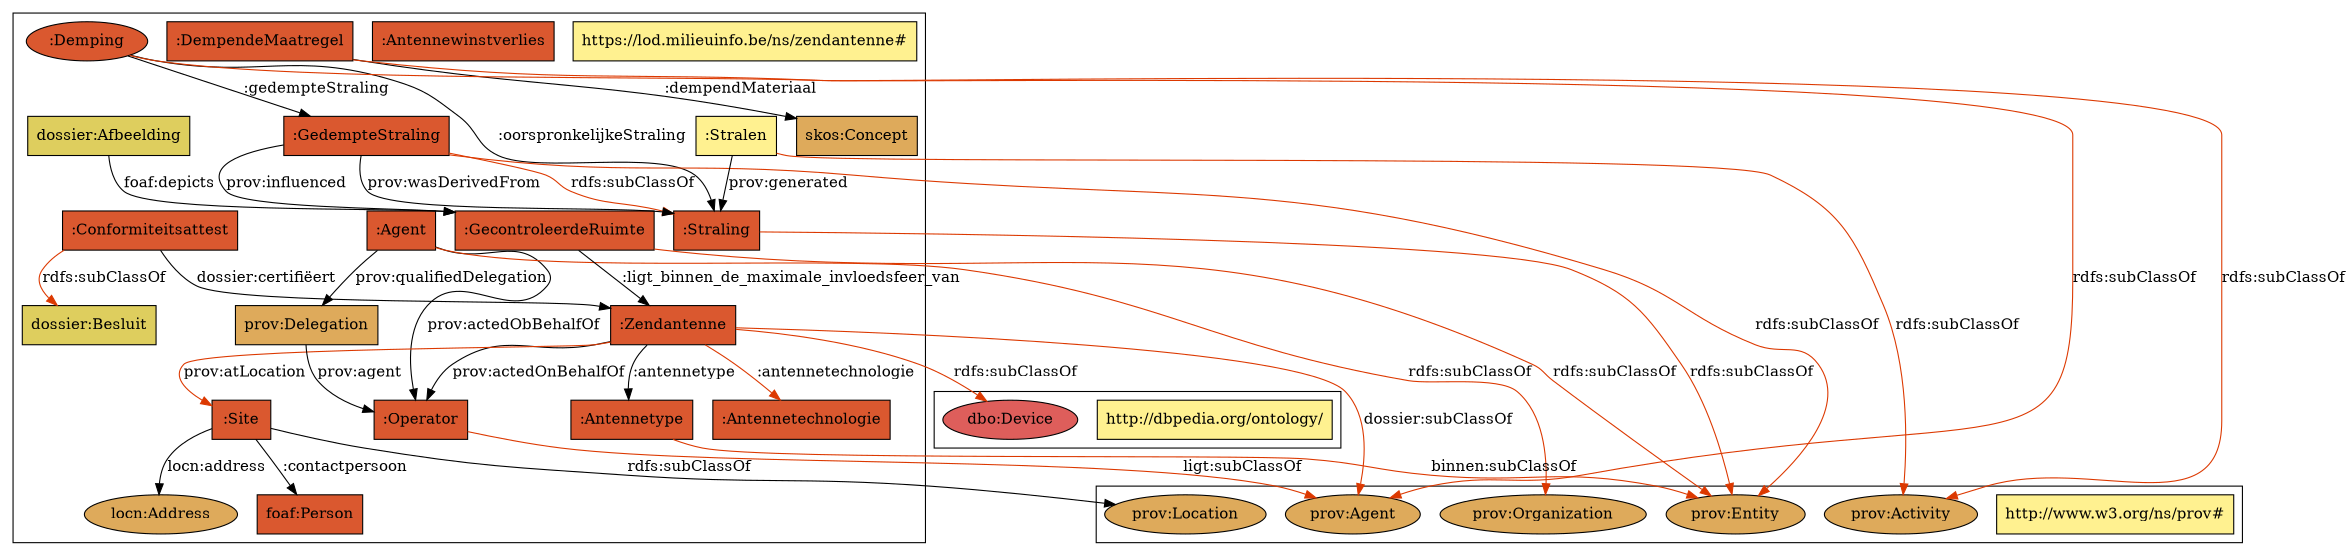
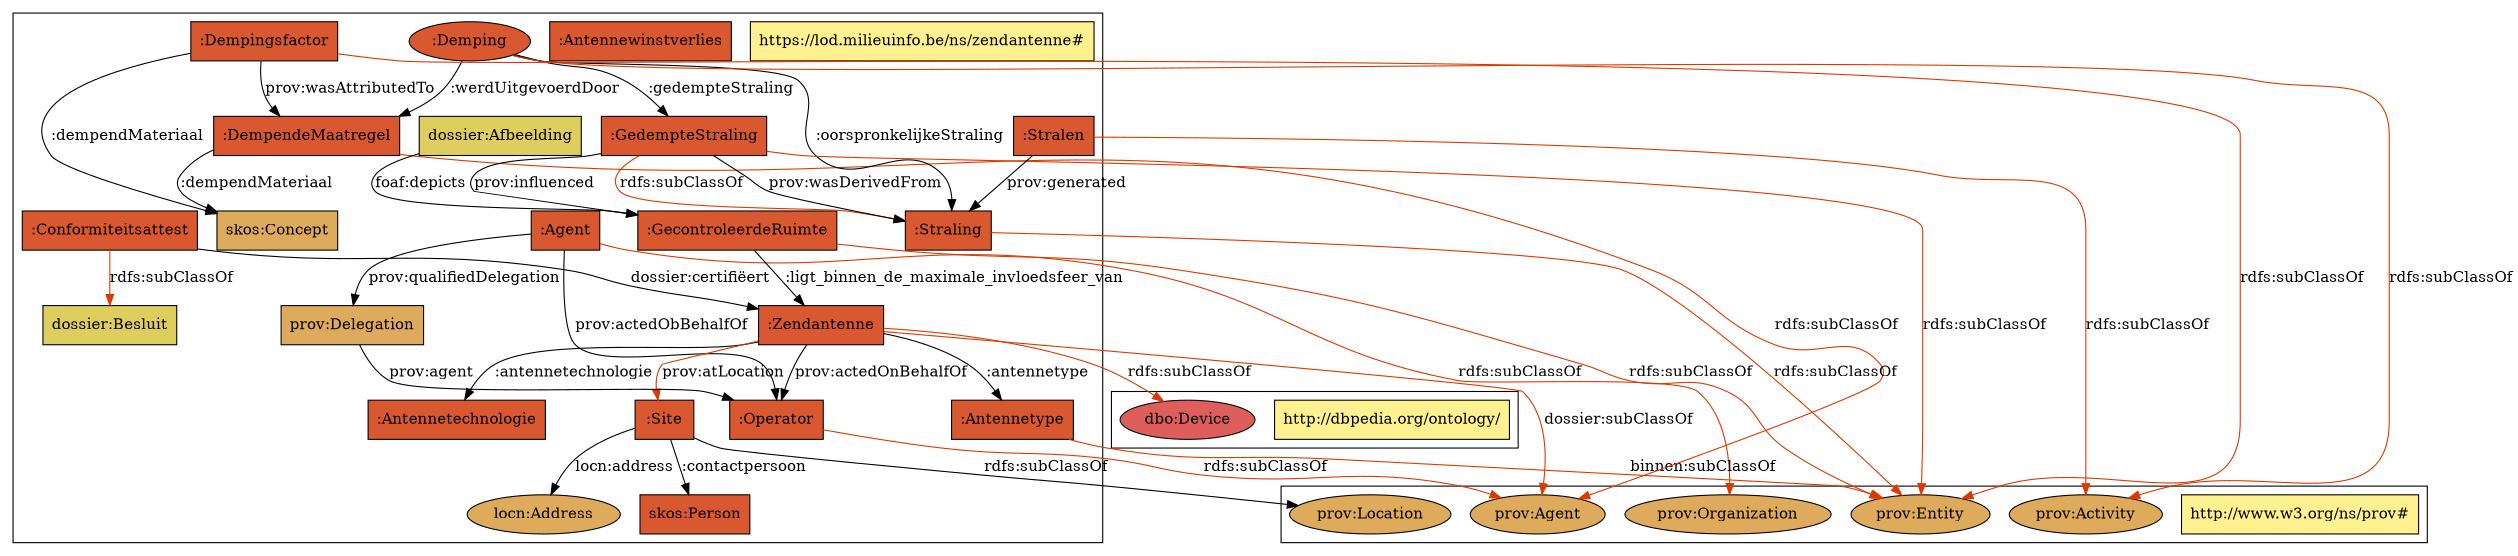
node ":Dempingsfactor": added
edge ":Demping" -> ":DempendeMaatregel": added, label ":werdUitgevoerdDoor"
node ":Stralen": fillcolor #fff190 -> #da582f
edge ":Zendantenne" -> ":Antennetechnologie": color #dc3800 -> black
edge ":Operator" -> "prov:Agent": label "ligt:subClassOf" -> "rdfs:subClassOf"
node "foaf:Person": label "foaf:Person" -> "skos:Person"
